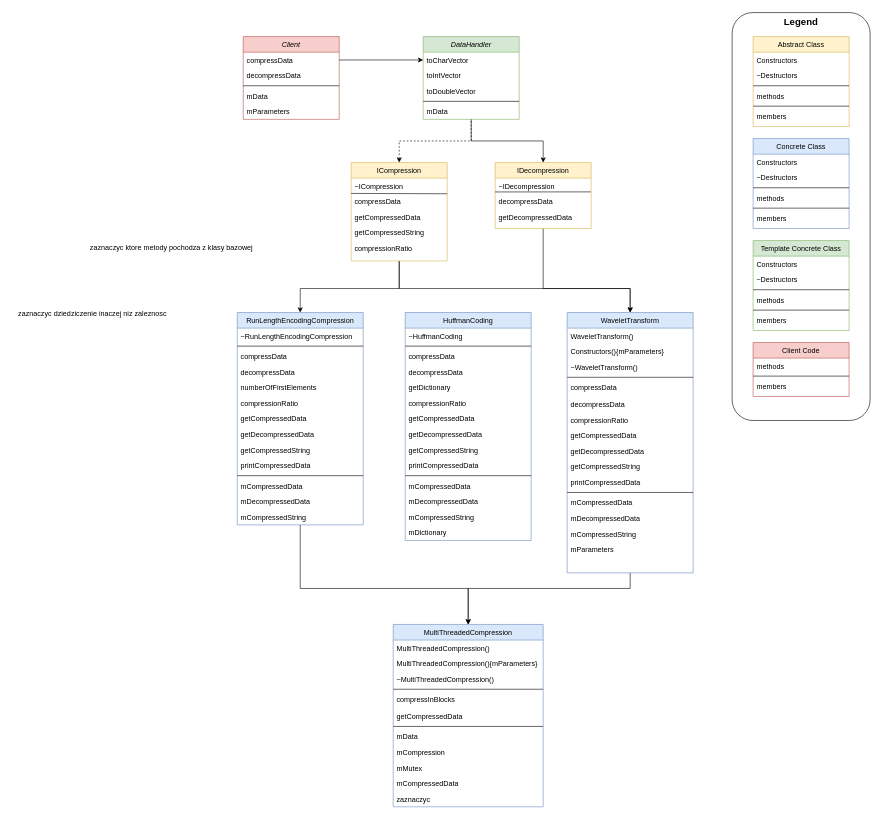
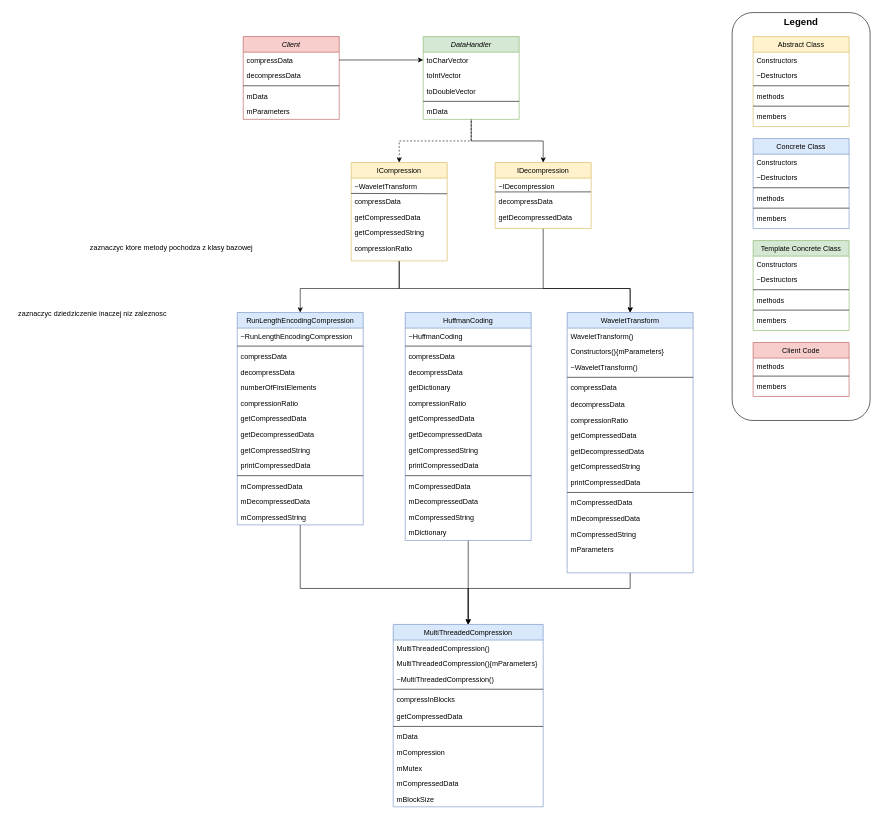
node "~ICompression": label "~ICompression" -> "~WaveletTransform"
edge "HuffmanCoding" -> "MultiThreadedCompression": added
node "zaznaczyc": label "zaznaczyc" -> "mBlockSize"
